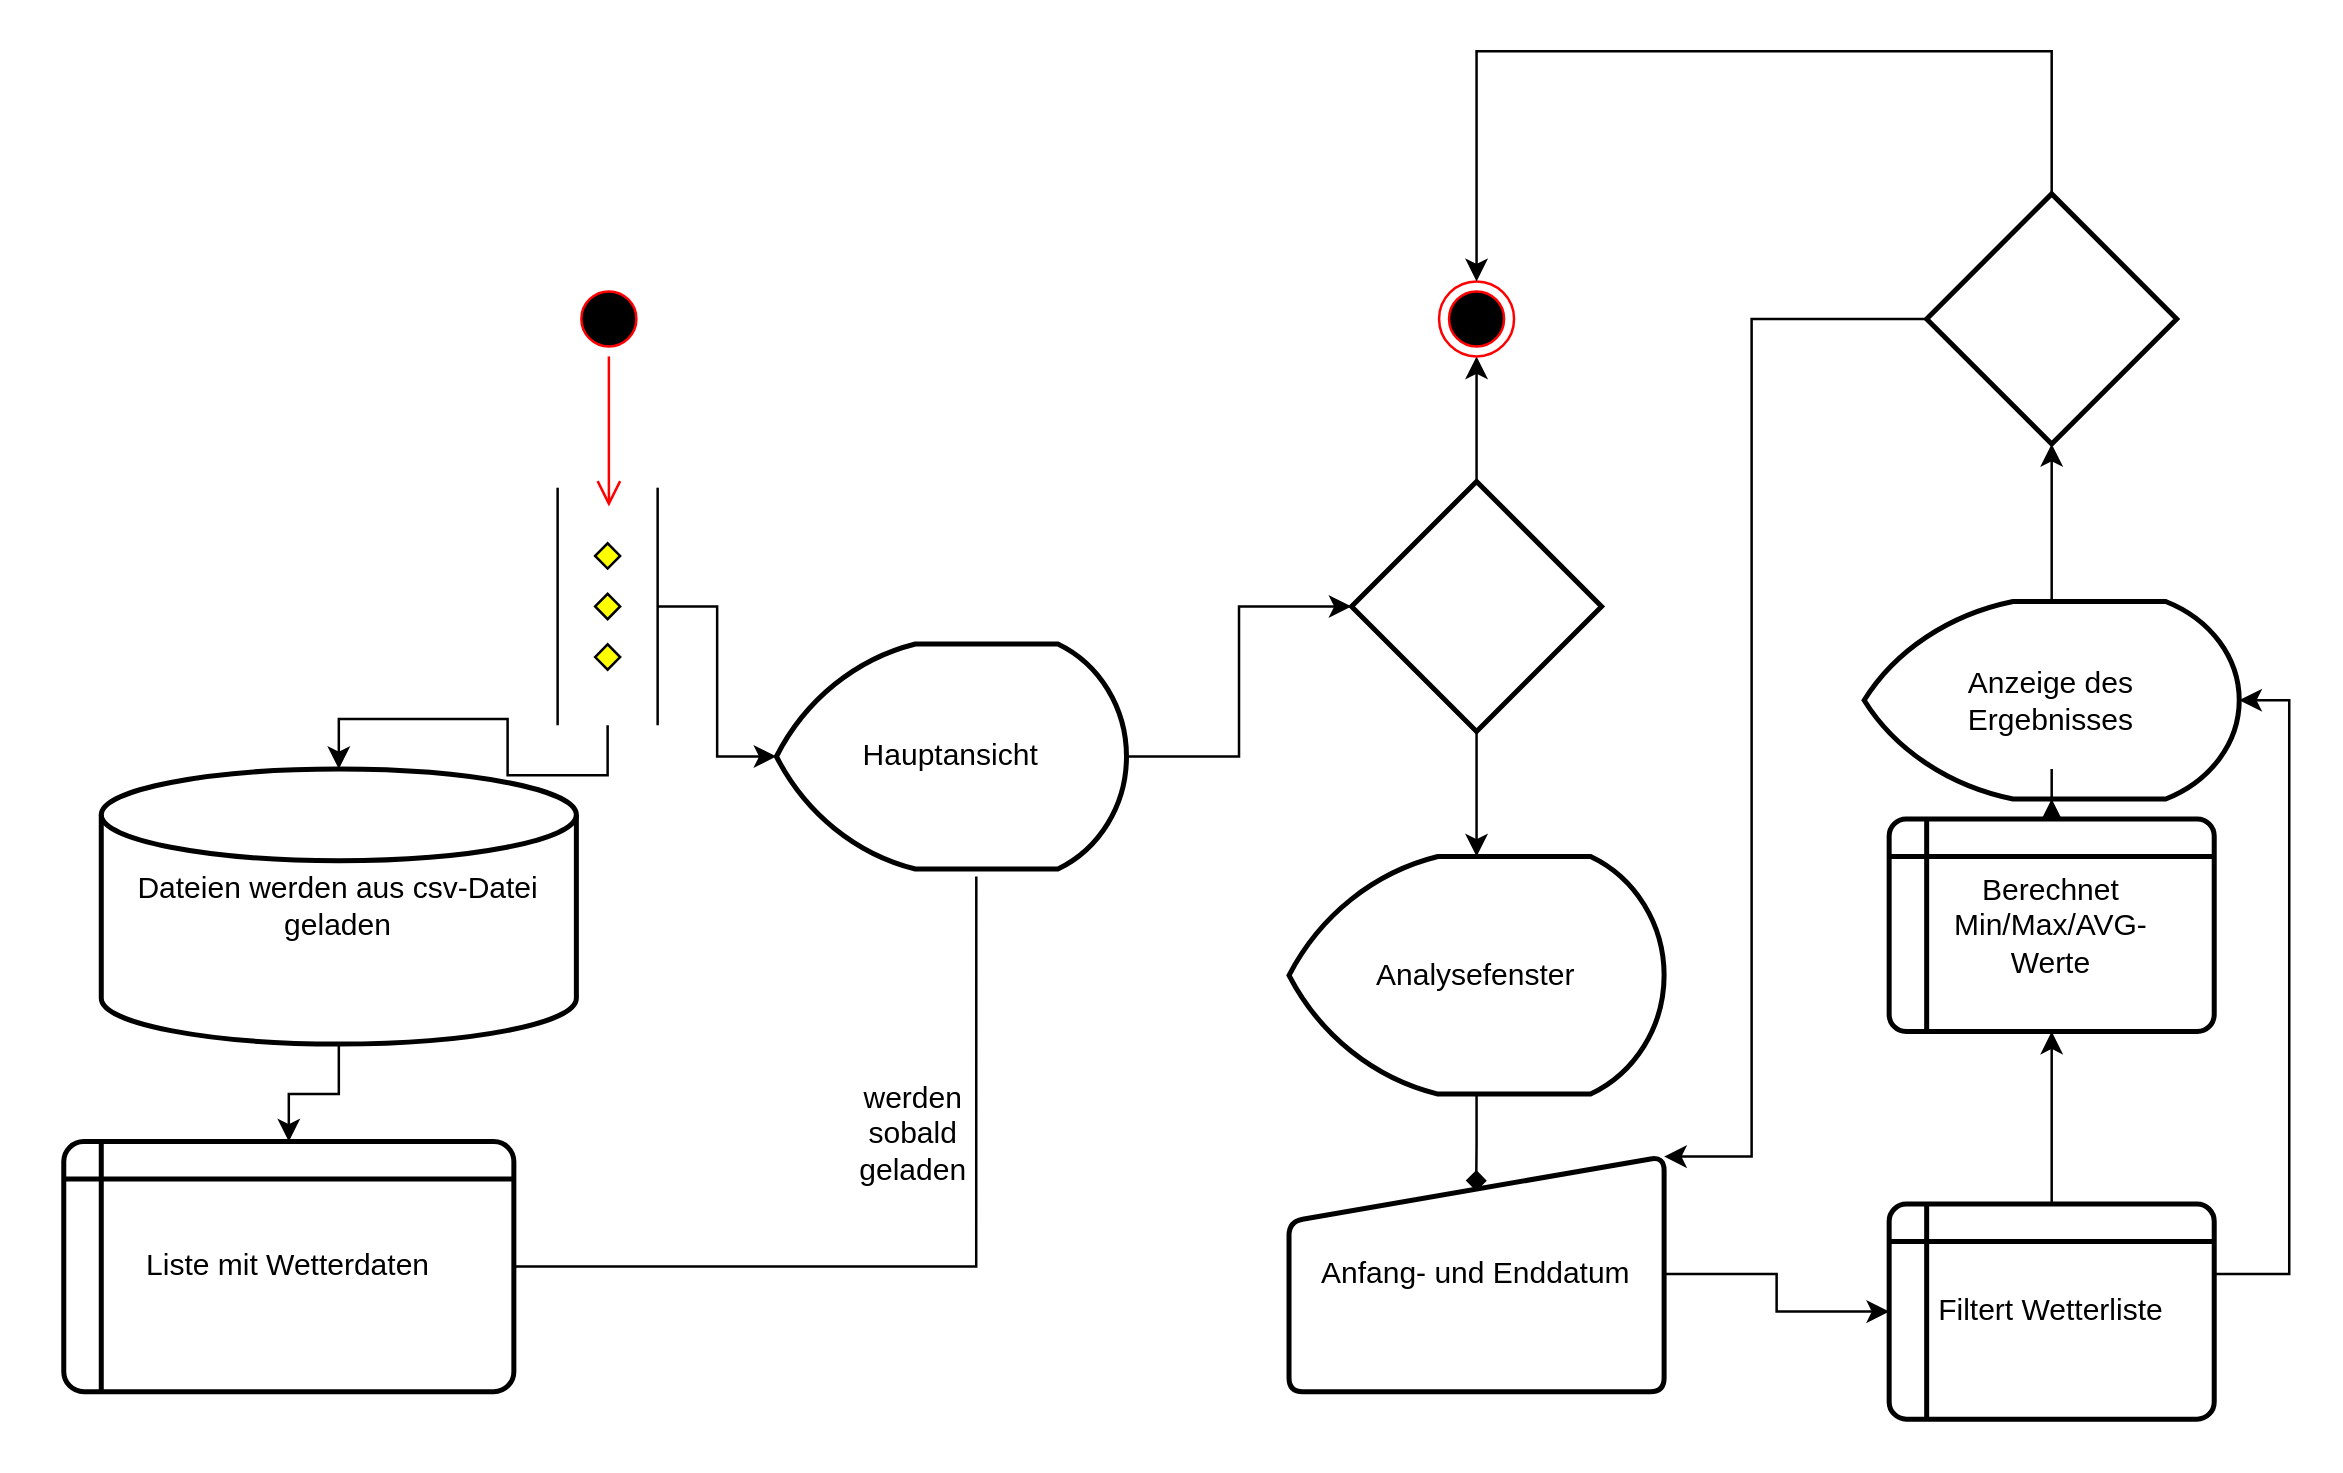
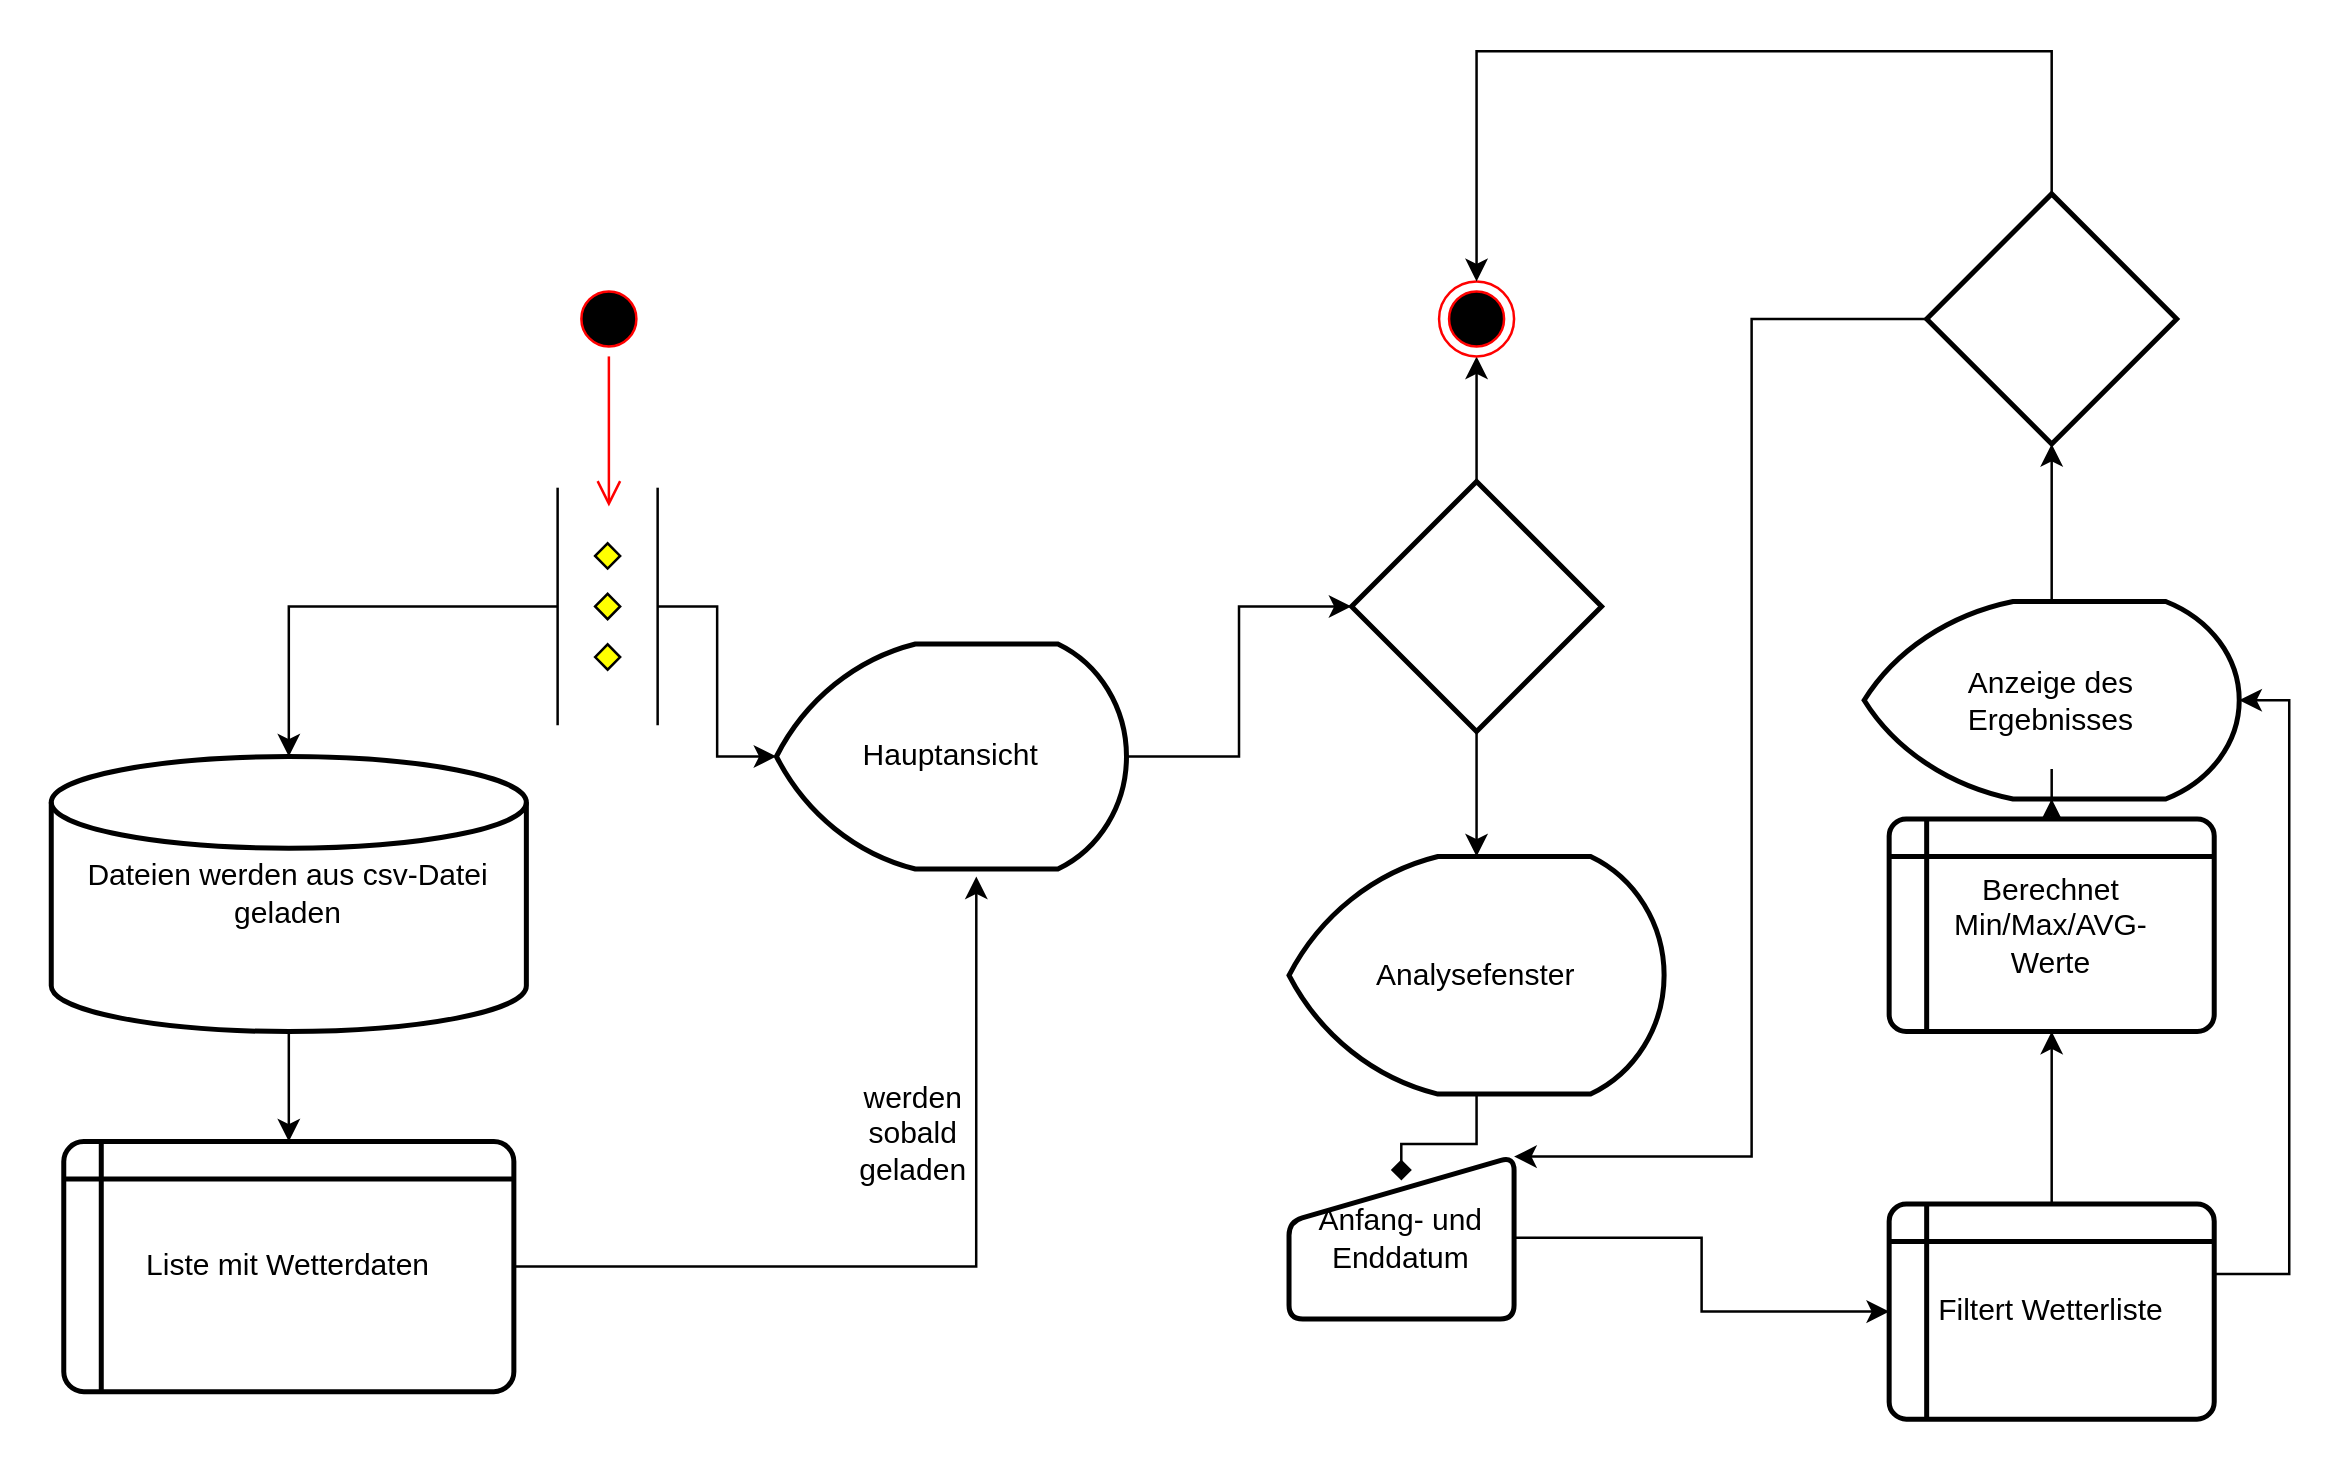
edge "Hauptansicht" -- "Liste mit Wetterdaten": arrowhead none -> classic
node "Dateien werden aus csv-Datei geladen": moved (339, 906) -> (289, 894)
node "Anfang- und Enddatum": size 375x235 -> 225x163
